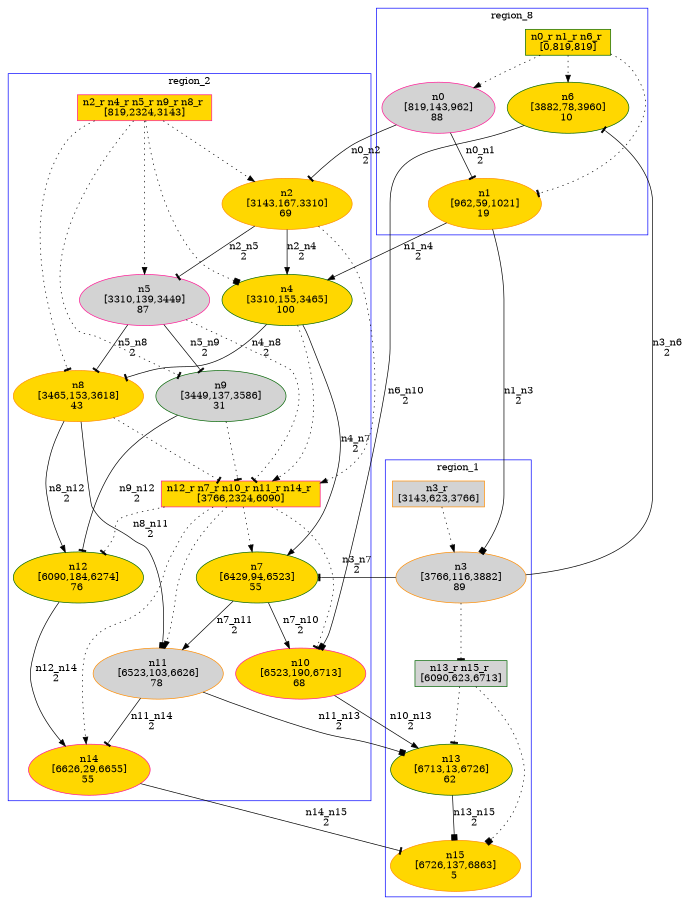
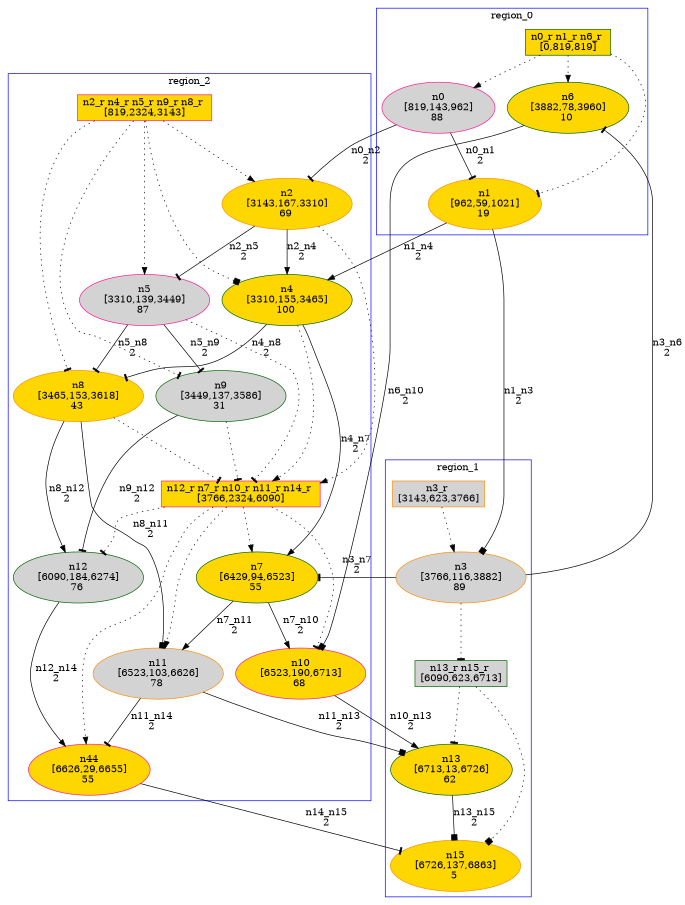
cluster "region_8": label "region_8" -> "region_0"
node "n12 [6090,184,6274] 76": fillcolor gold -> lightgrey
node "n14 [6626,29,6655] 55": label "n14 [6626,29,6655] 55" -> "n44 [6626,29,6655] 55"
